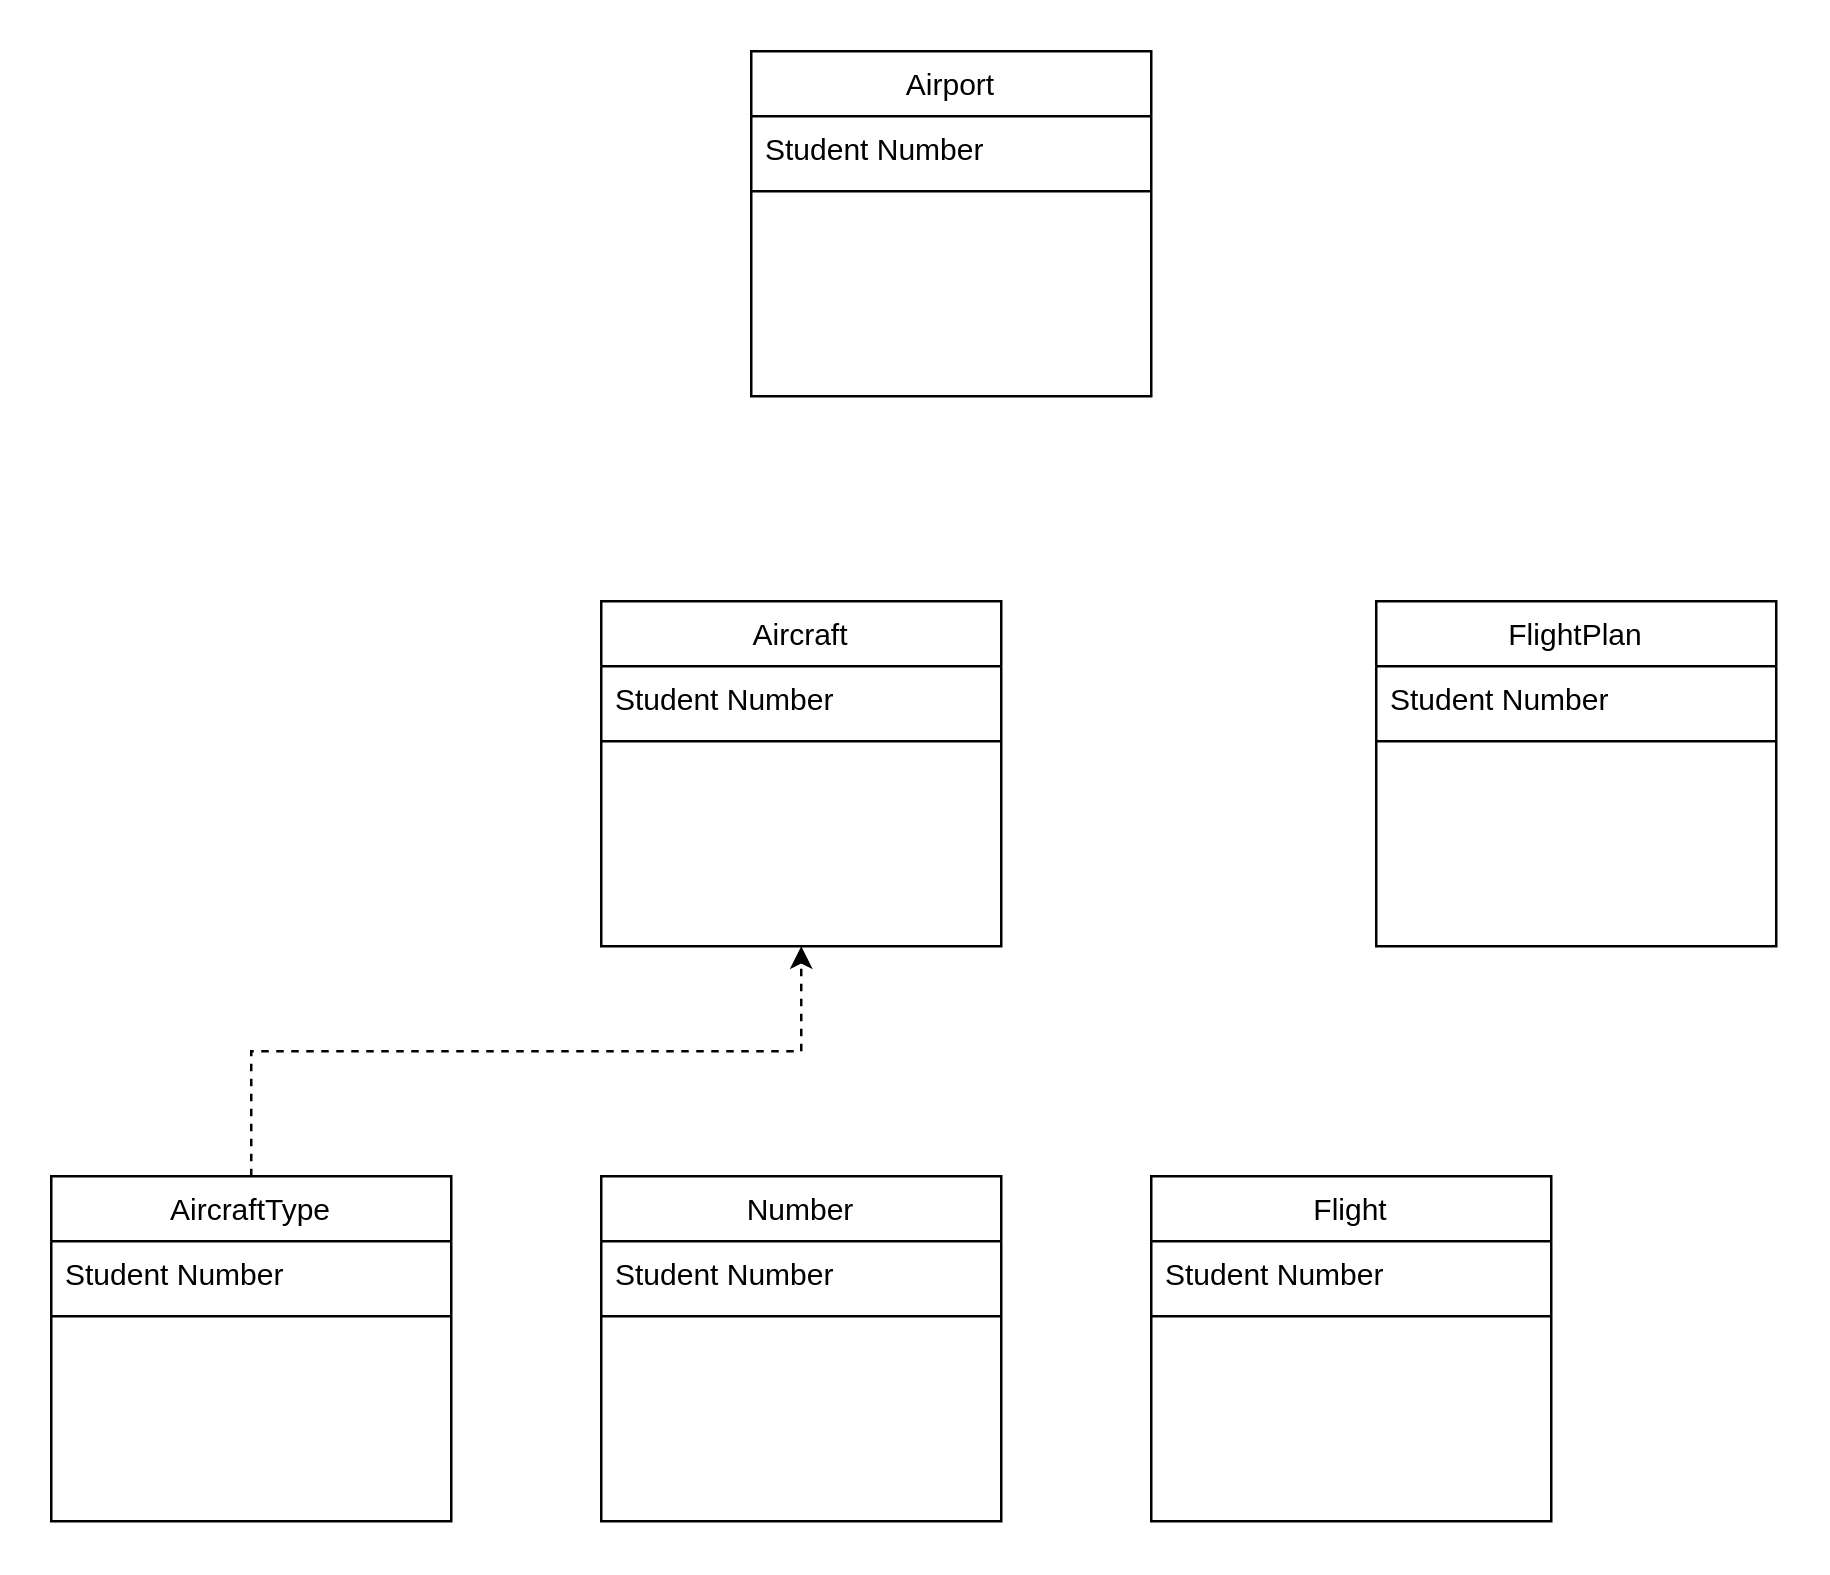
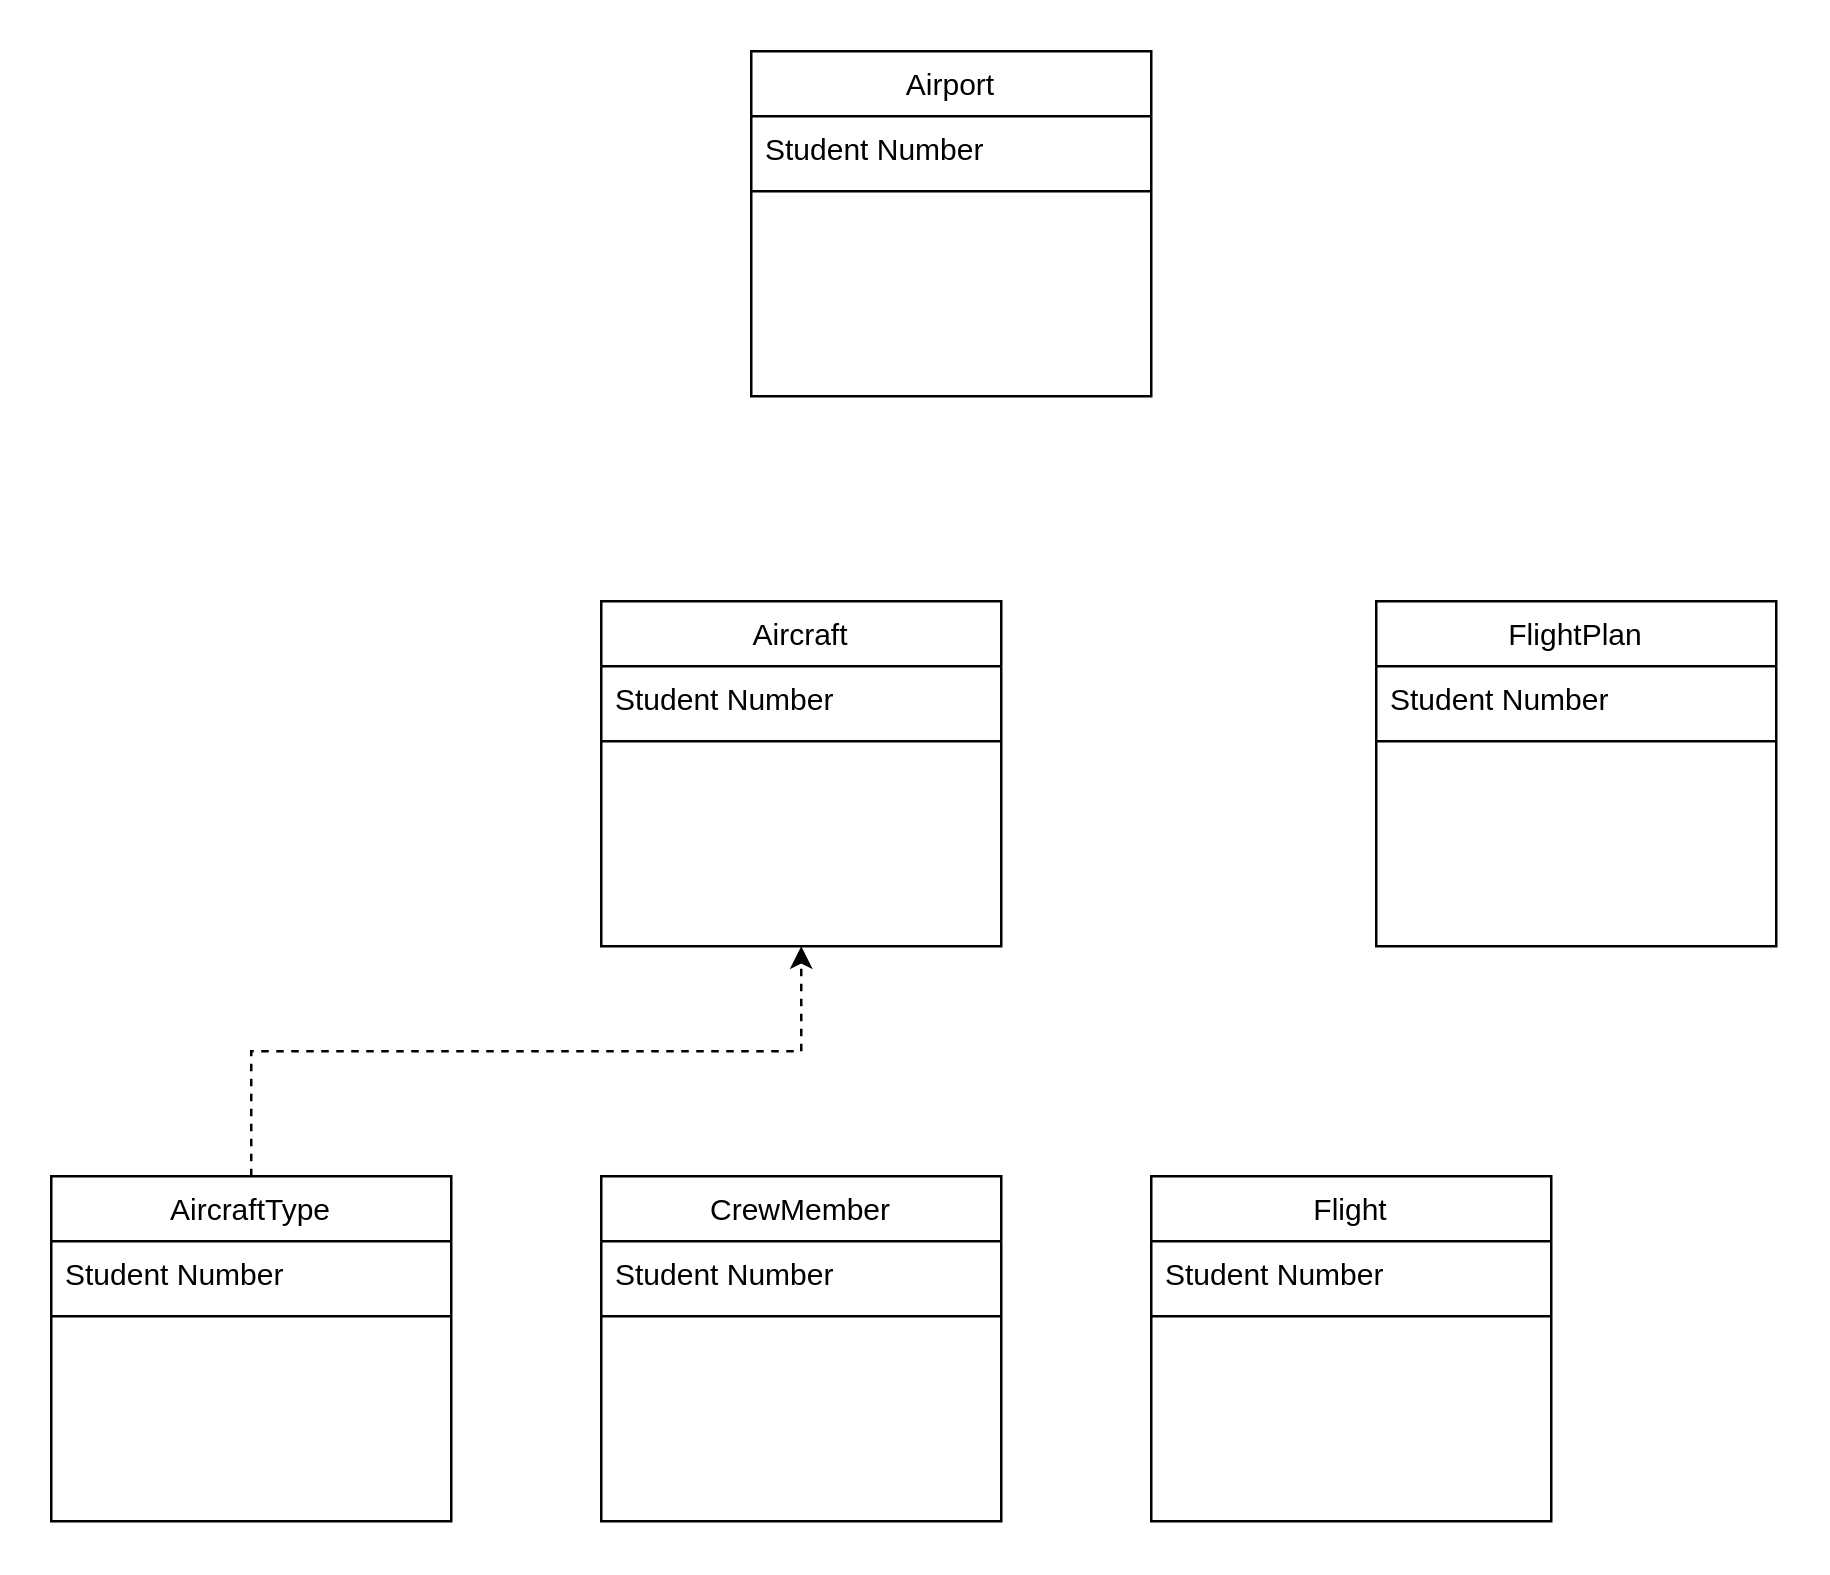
node "Number": label "Number" -> "CrewMember"
